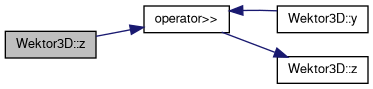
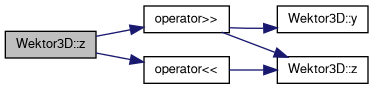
edge "Wektor3D::y" -> "operator>>": reversed
node "operator<<": added
